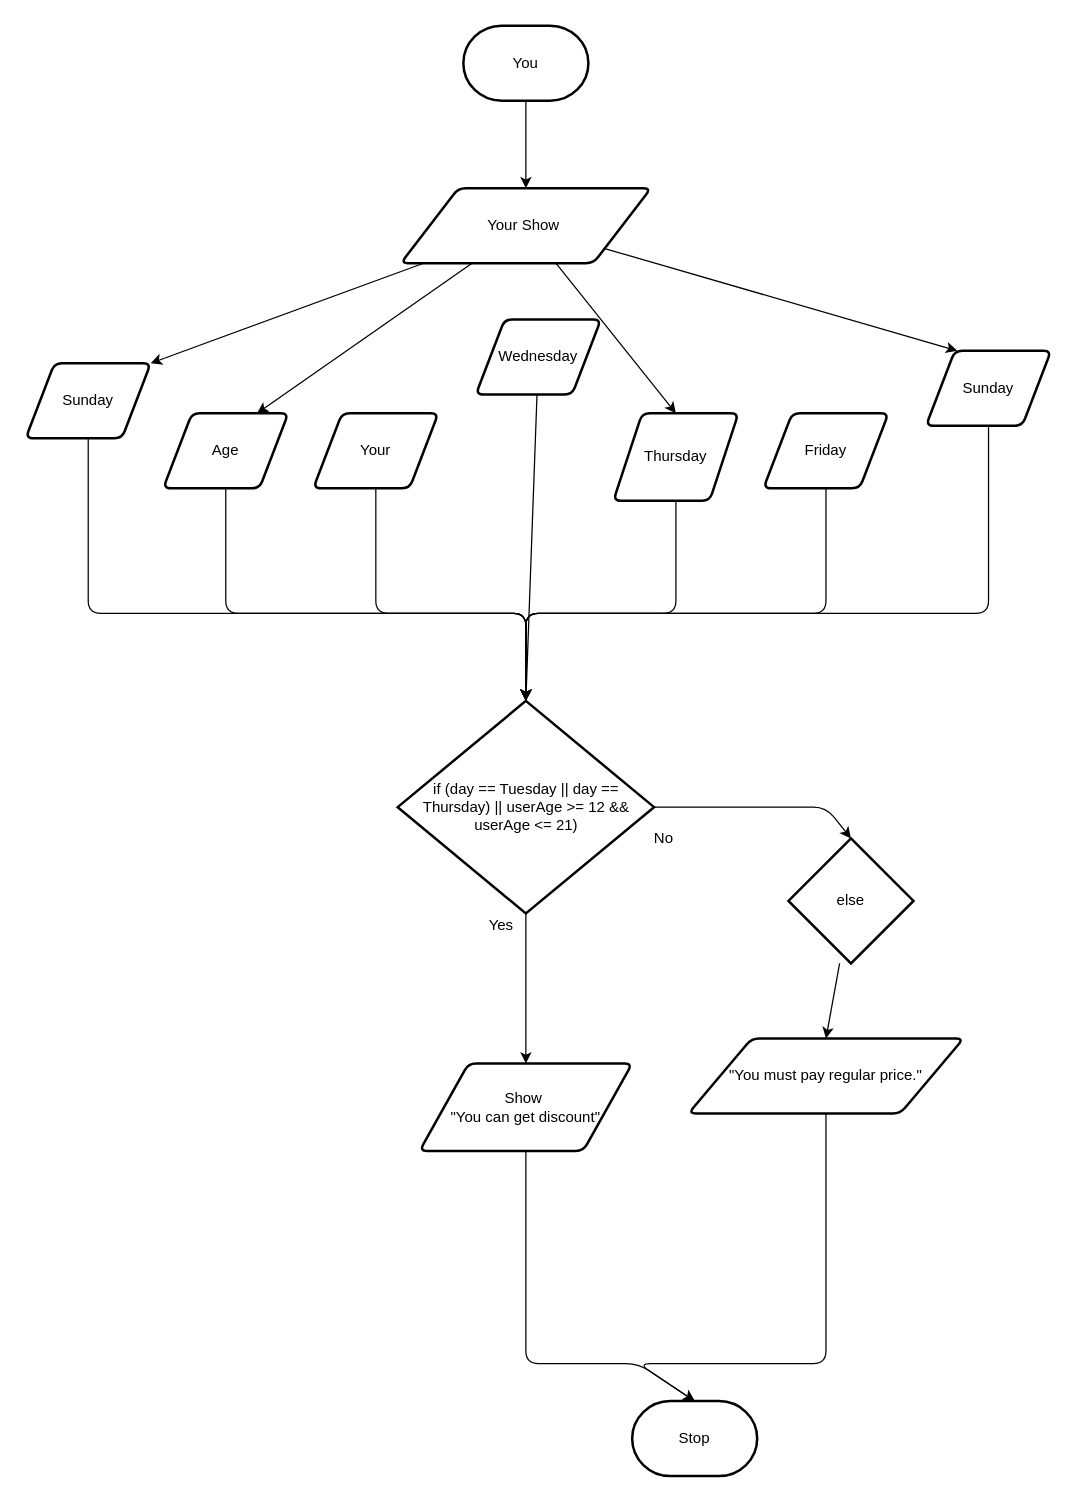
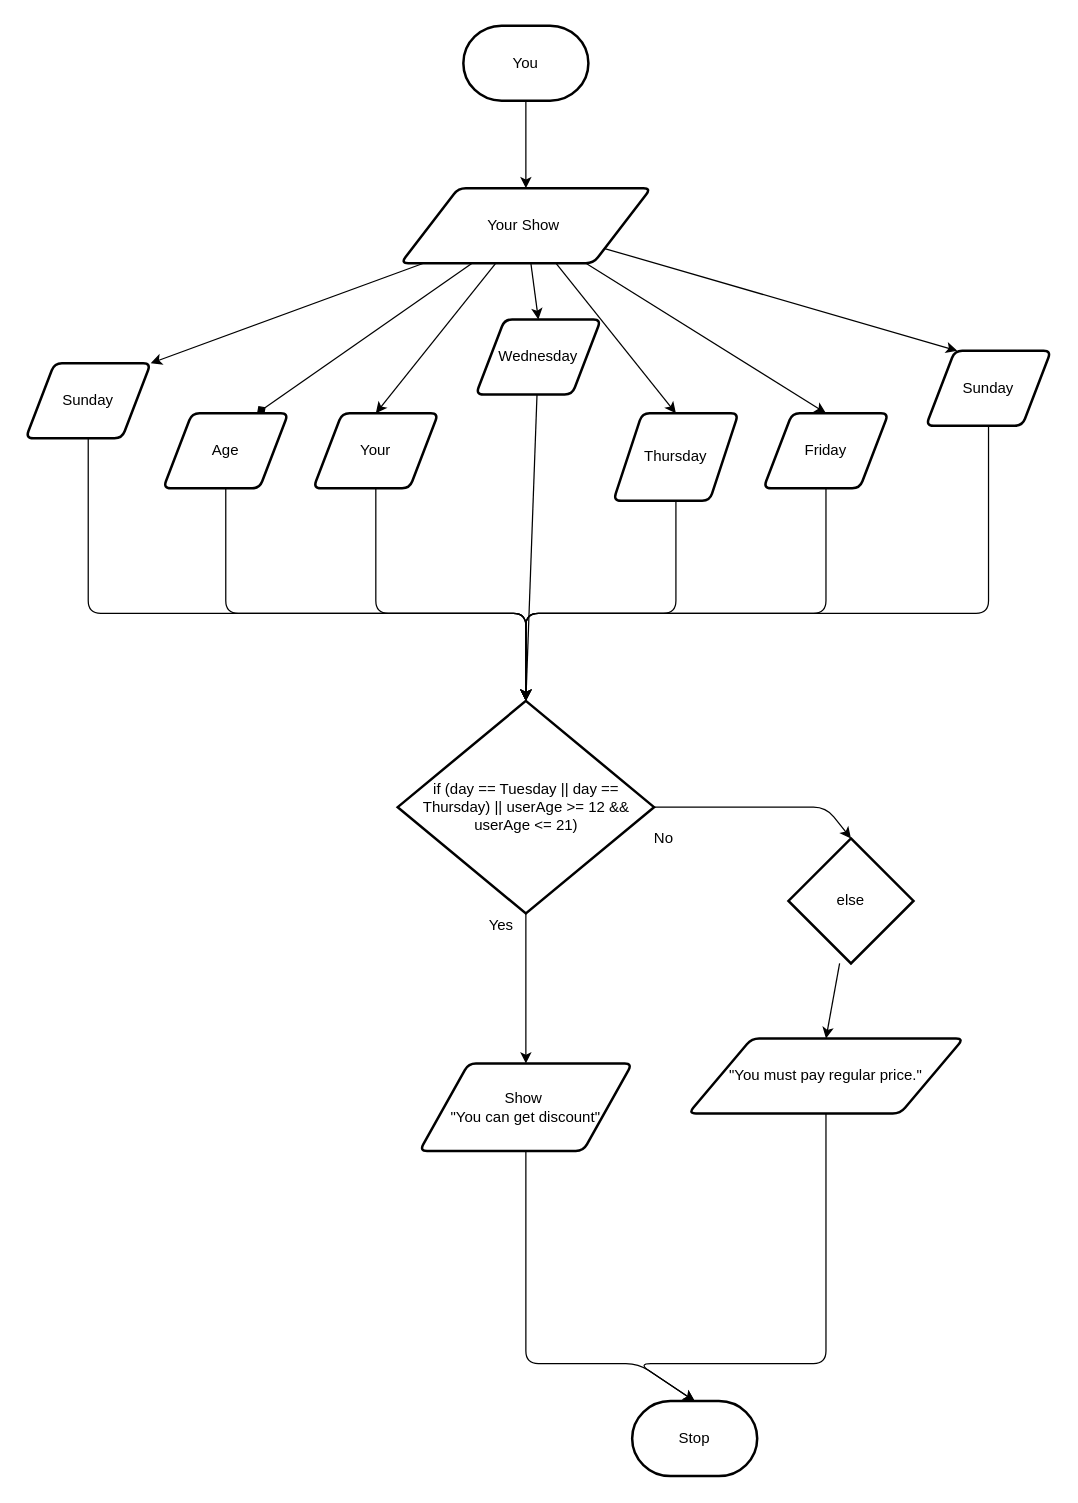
edge "Your Show" -> "Wednesday": added
edge "Your Show" -> "Your": added
edge "Your Show" -> "Friday": added
edge "Your Show" -> "Age": arrowhead classic -> diamond
